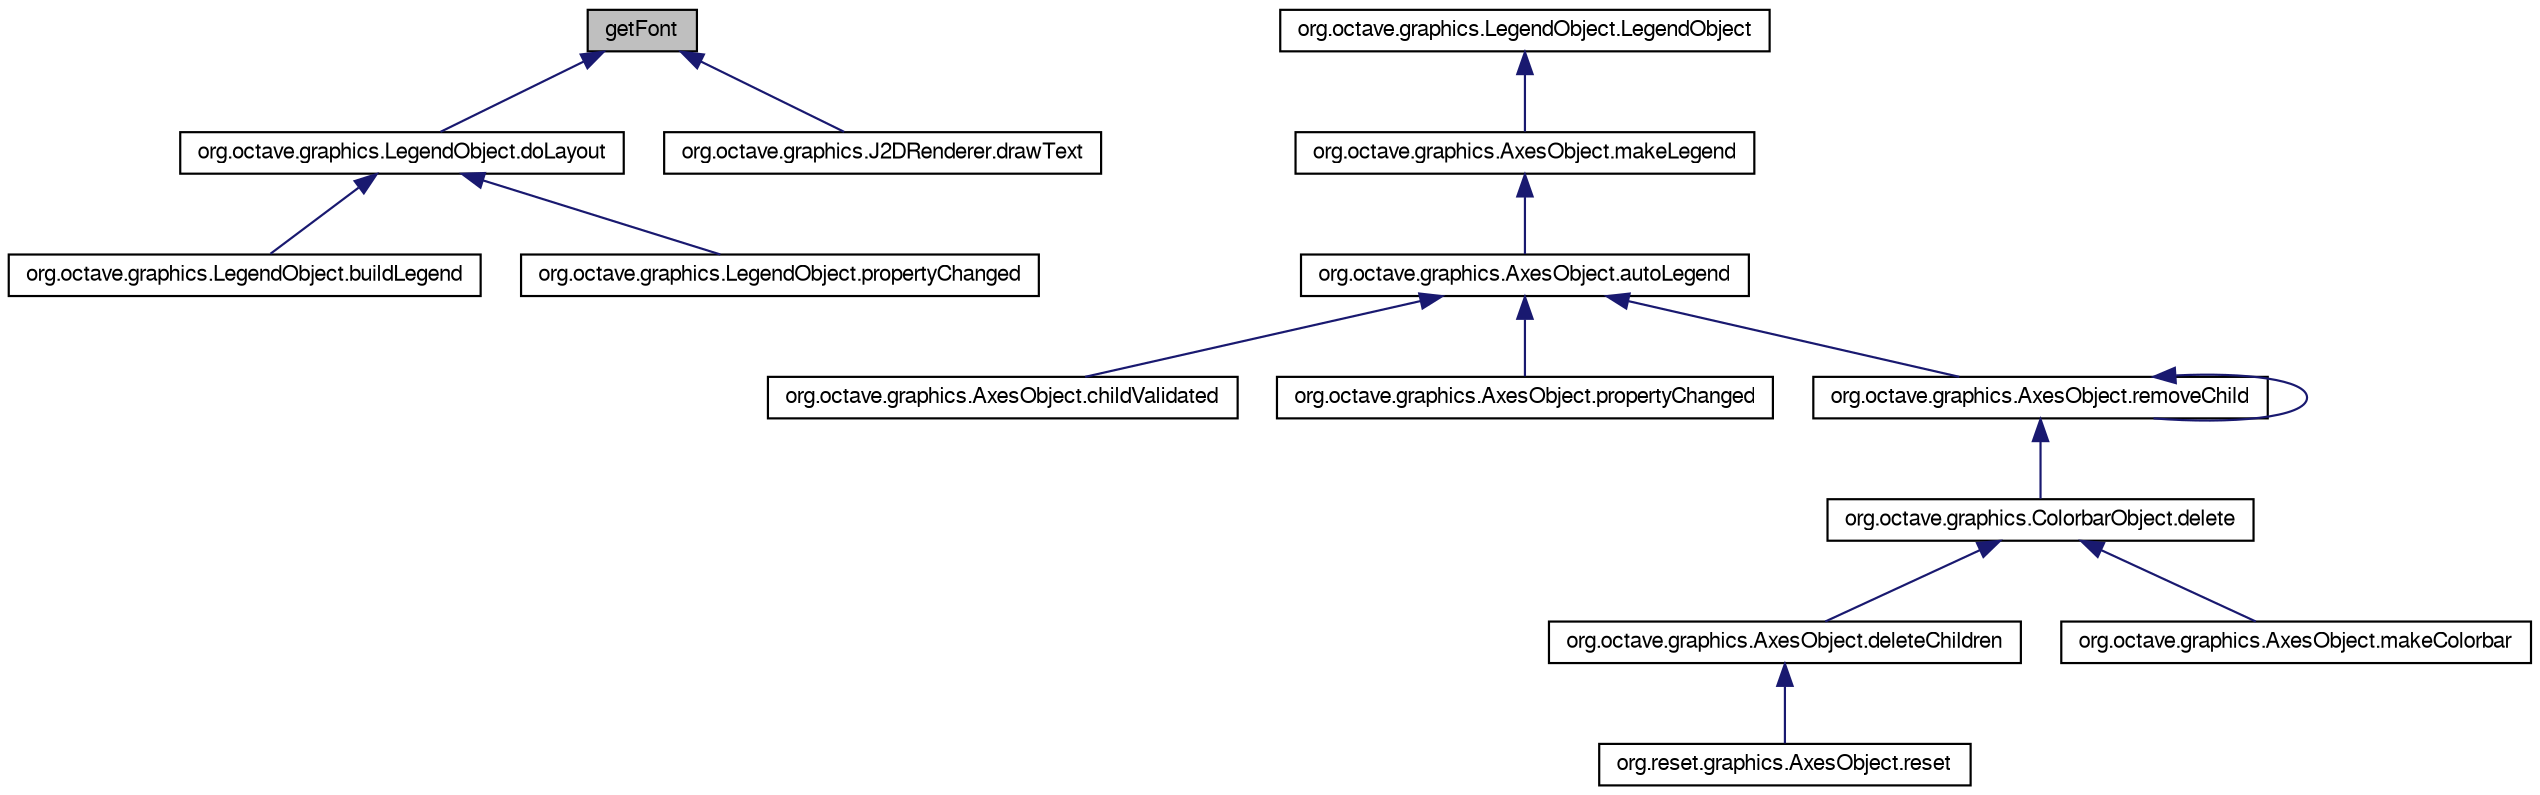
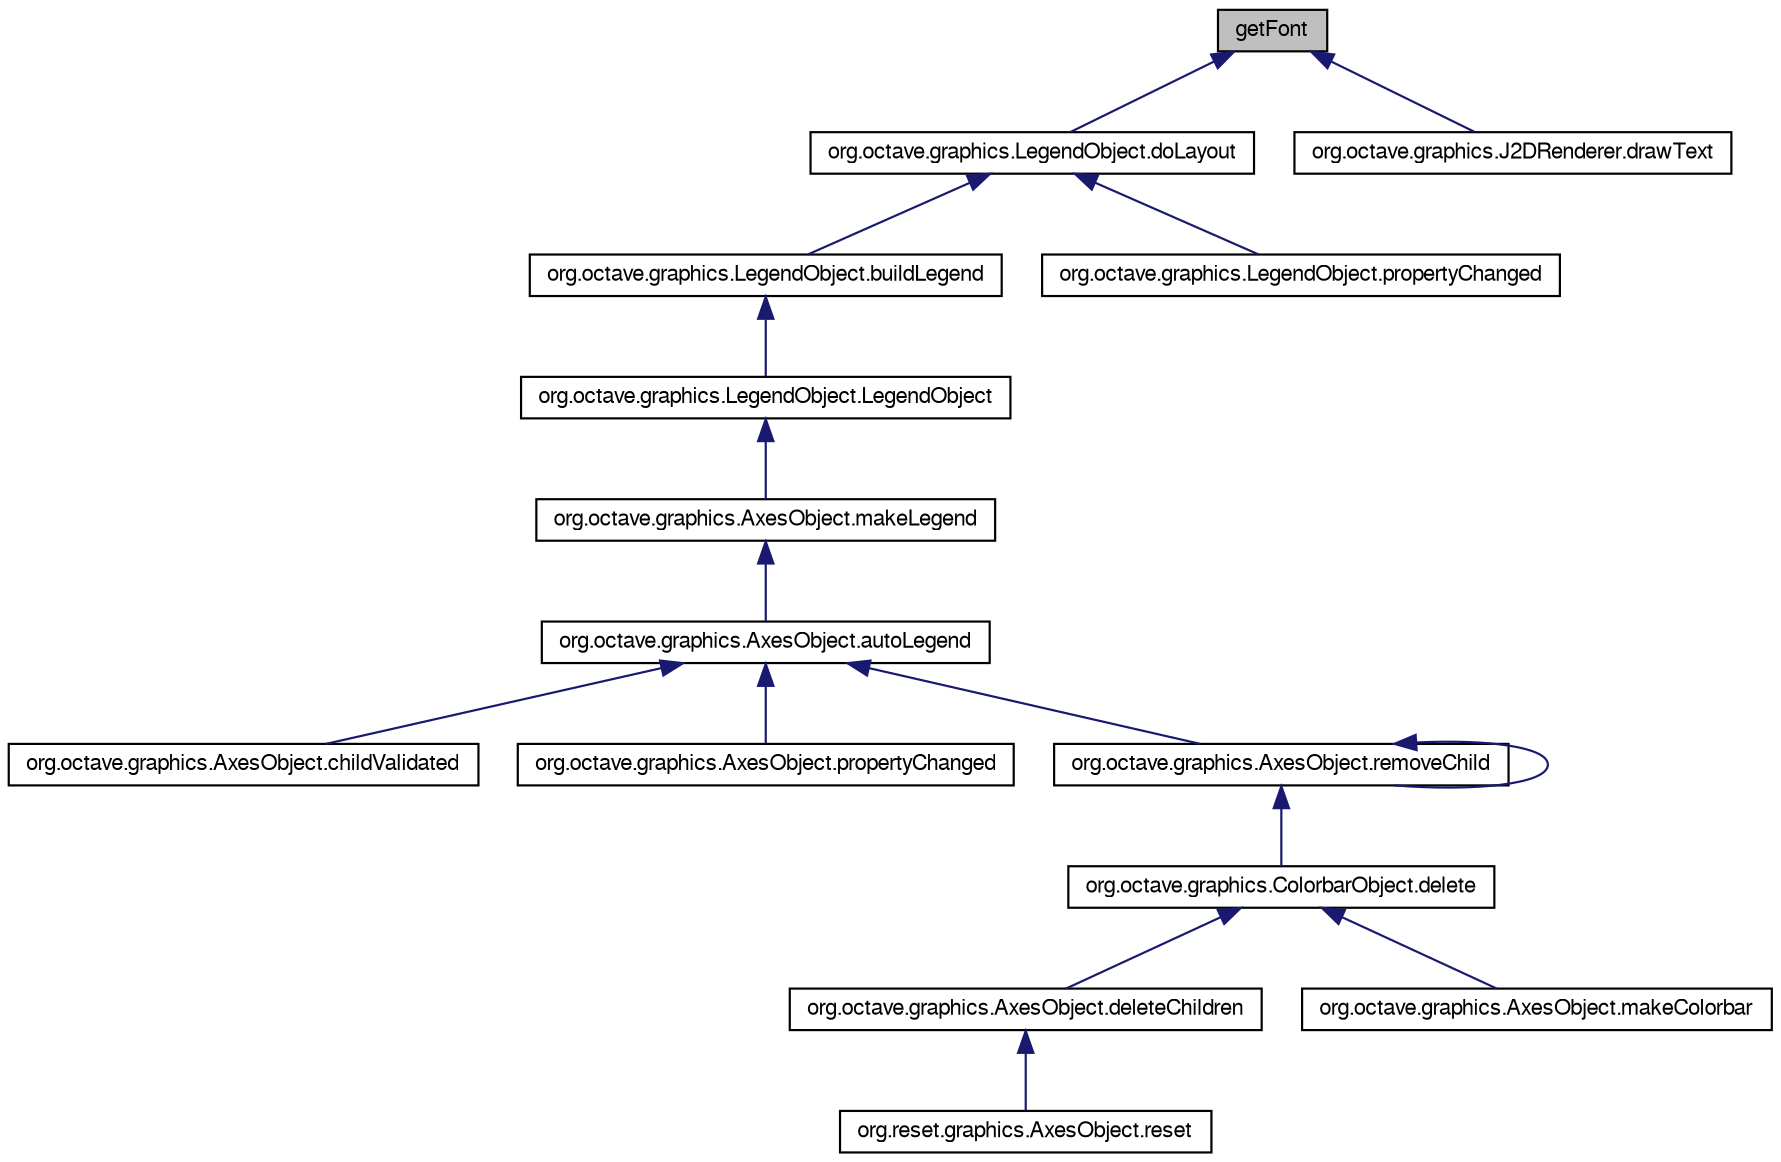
edge "org.octave.graphics.LegendObject.LegendObject" -> "org.octave.graphics.LegendObject.buildLegend": added
